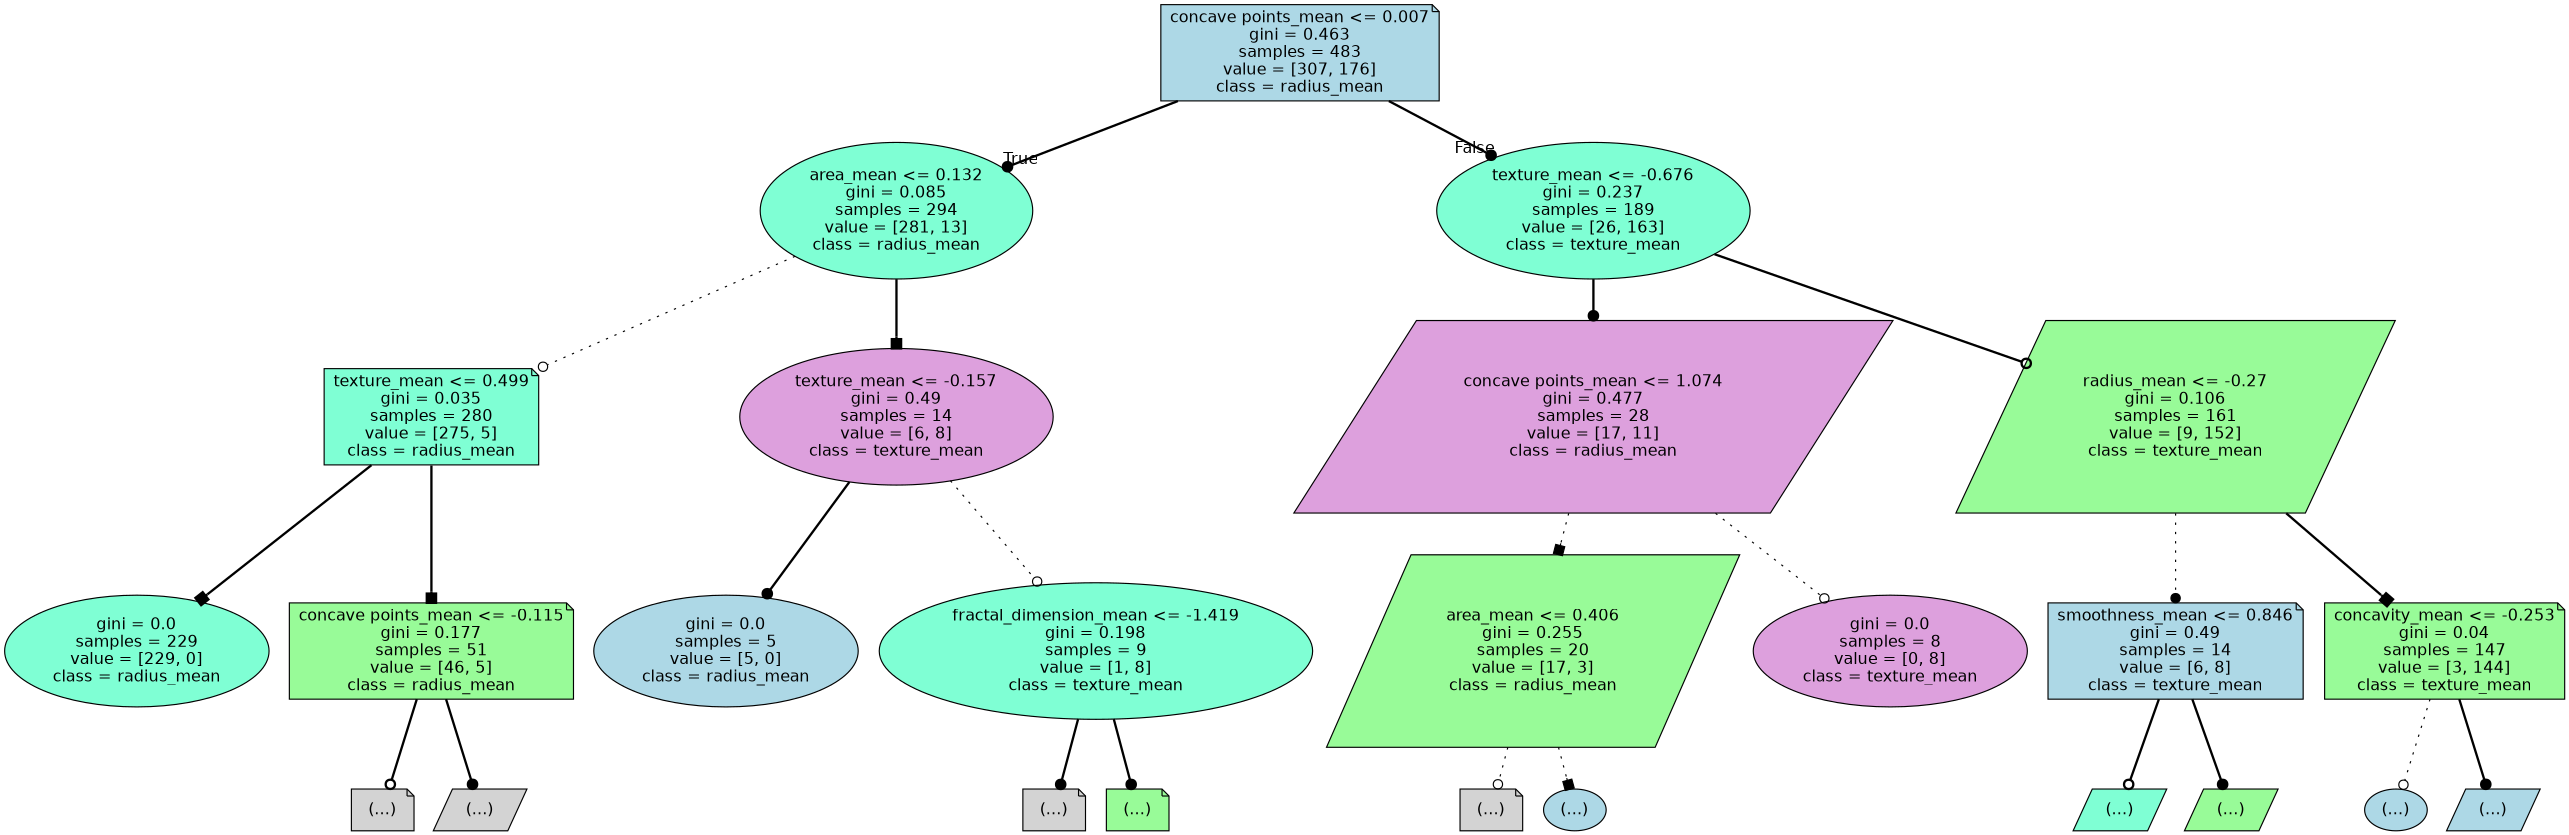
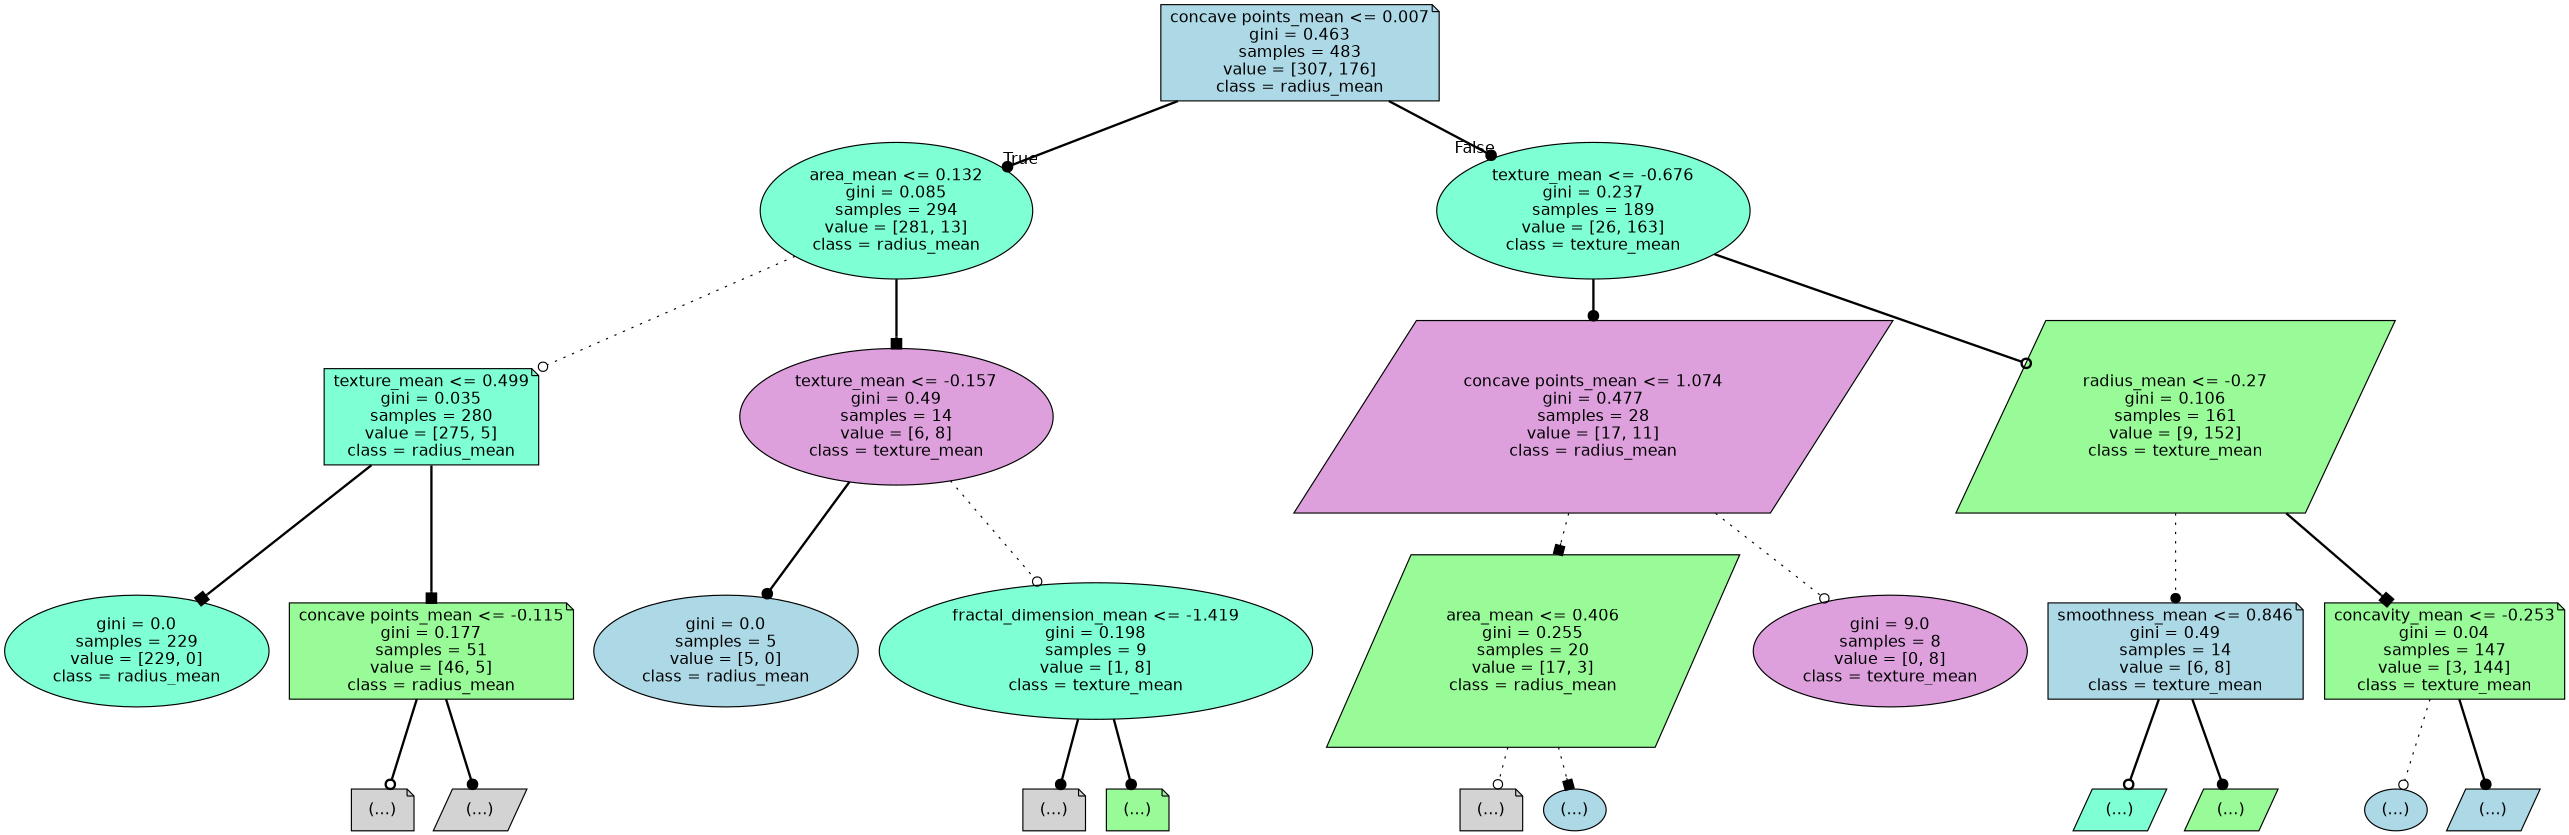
node "gini = 0.0 samples = 8 value = [0, 8] class = texture_mean": label "gini = 0.0 samples = 8 value = [0, 8] class = texture_mean" -> "gini = 9.0 samples = 8 value = [0, 8] class = texture_mean"
